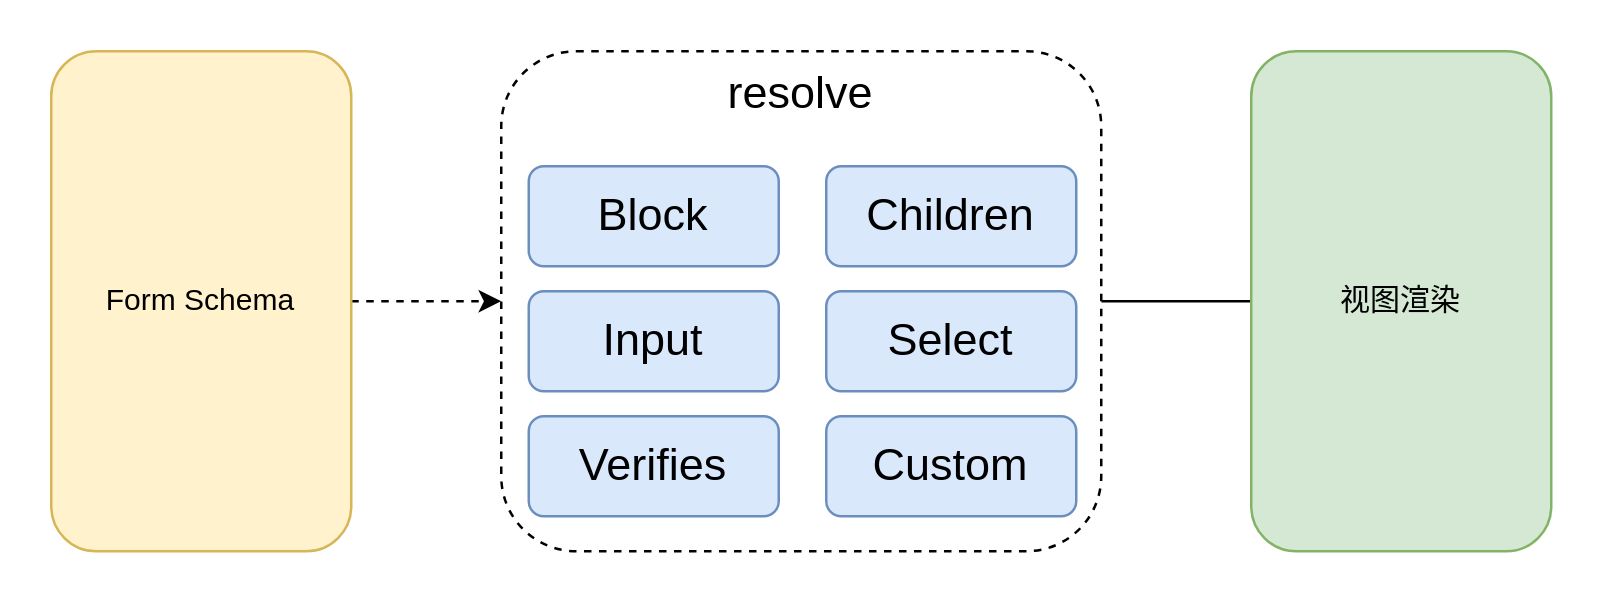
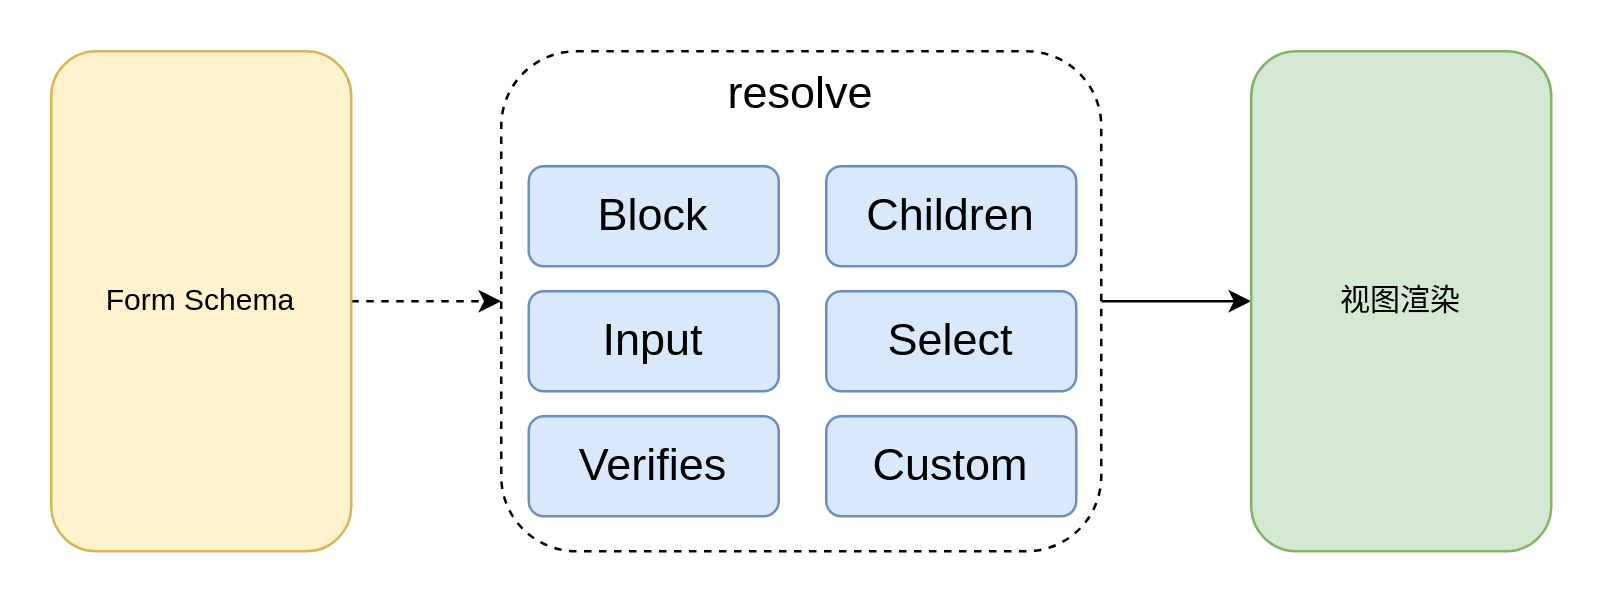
edge "resolve" -- "视图渲染": arrowhead none -> classic
